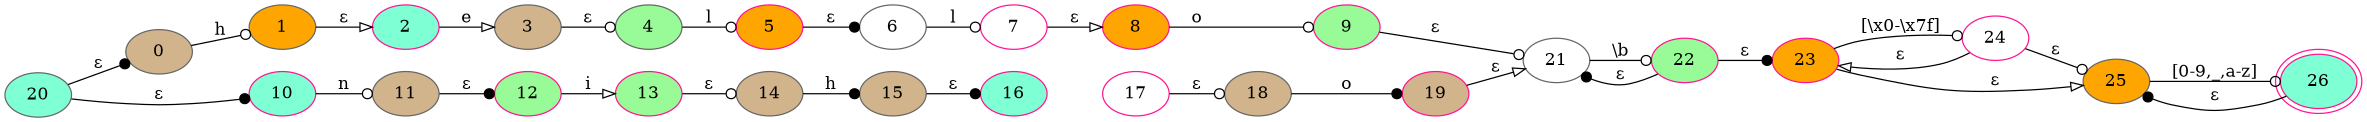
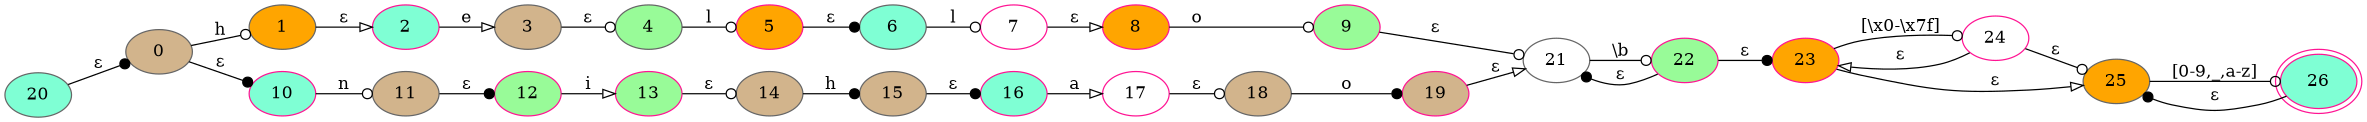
node "6": fillcolor white -> aquamarine
edge "16" -> "17": added, label "a"
edge "20" -> "10": now "0" -> "10"
